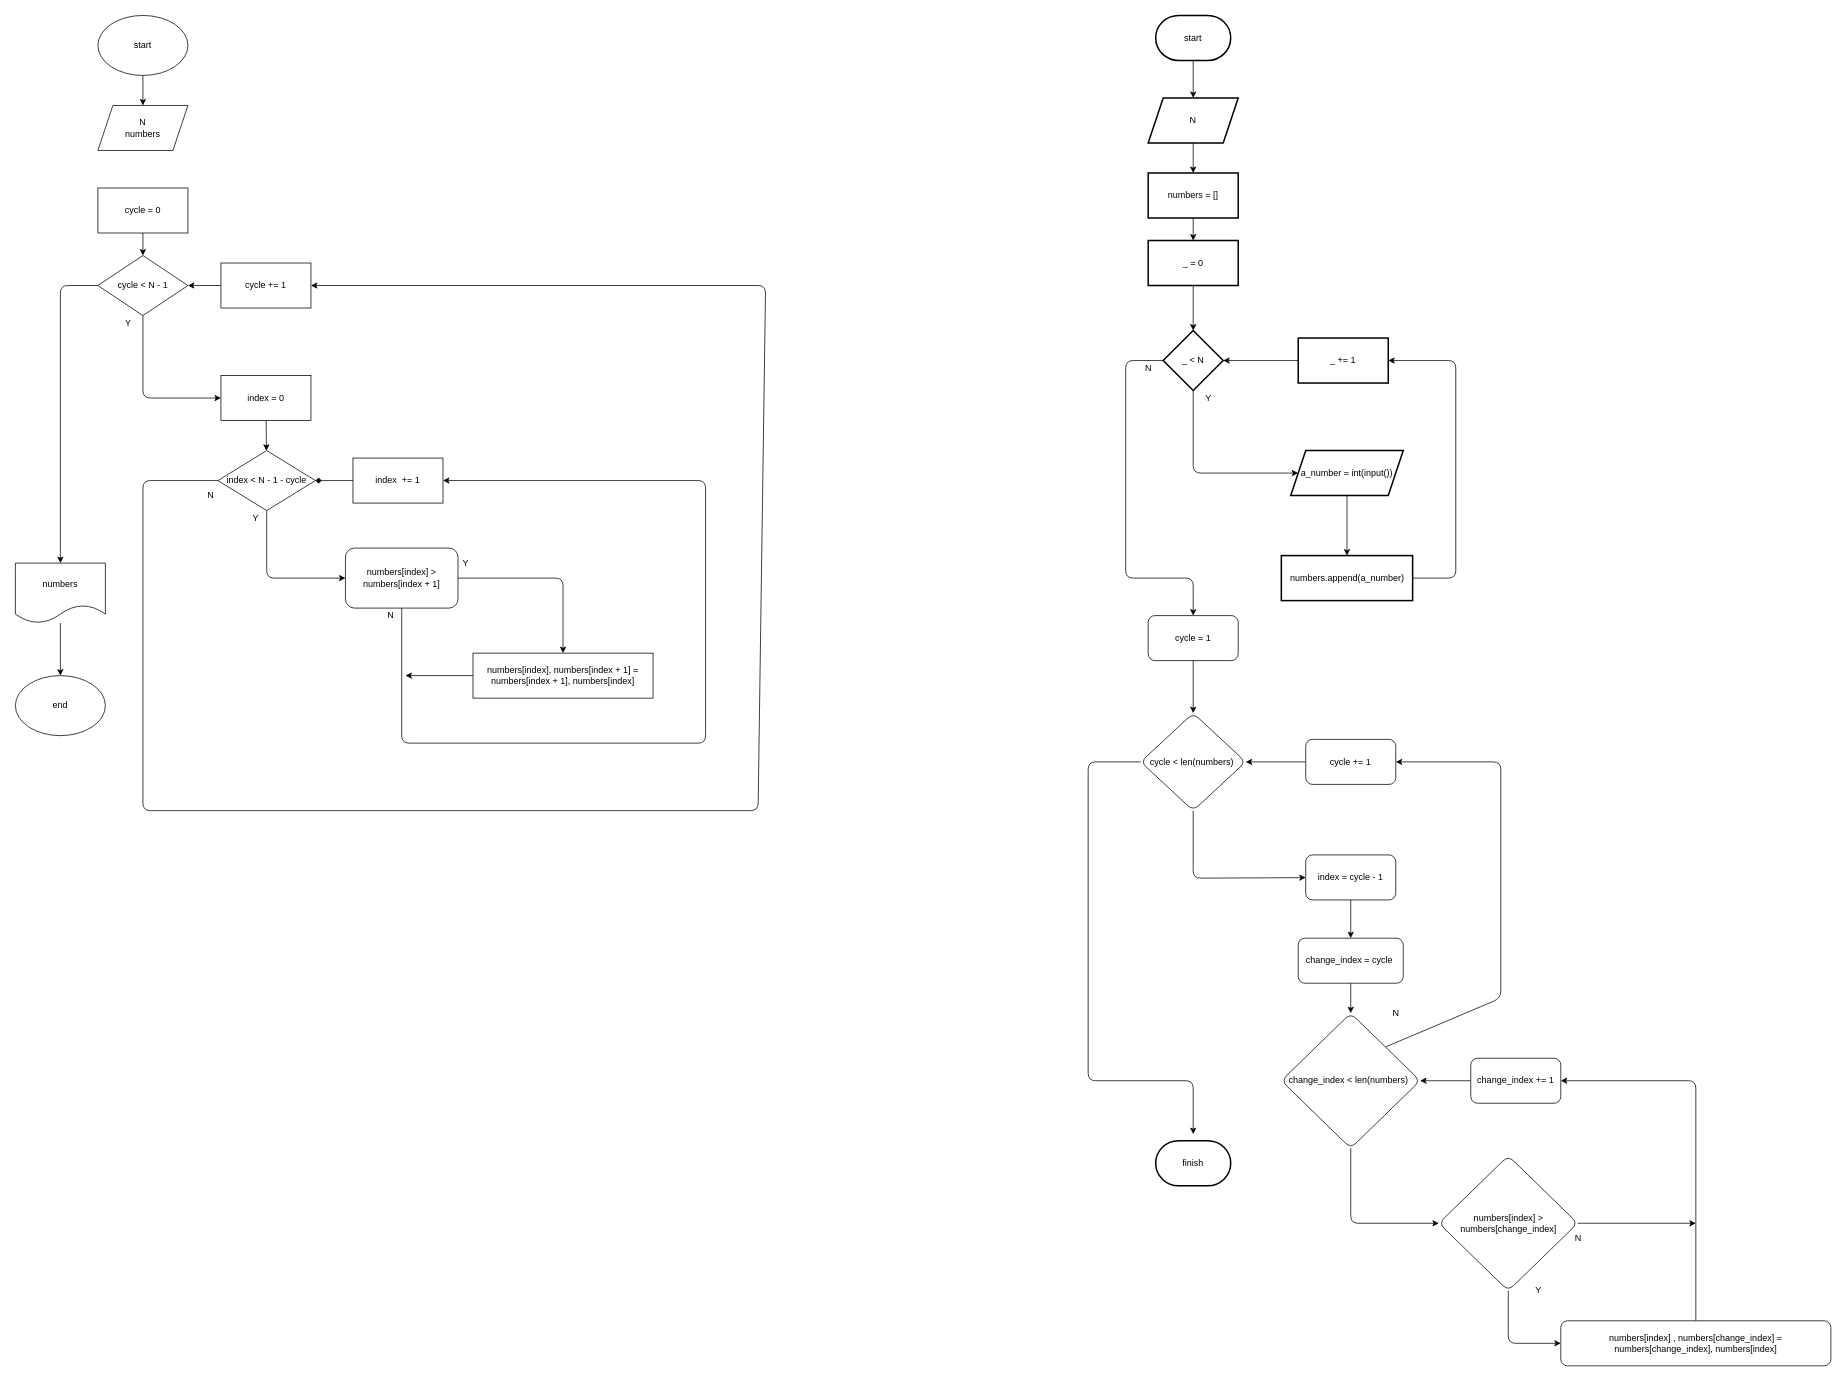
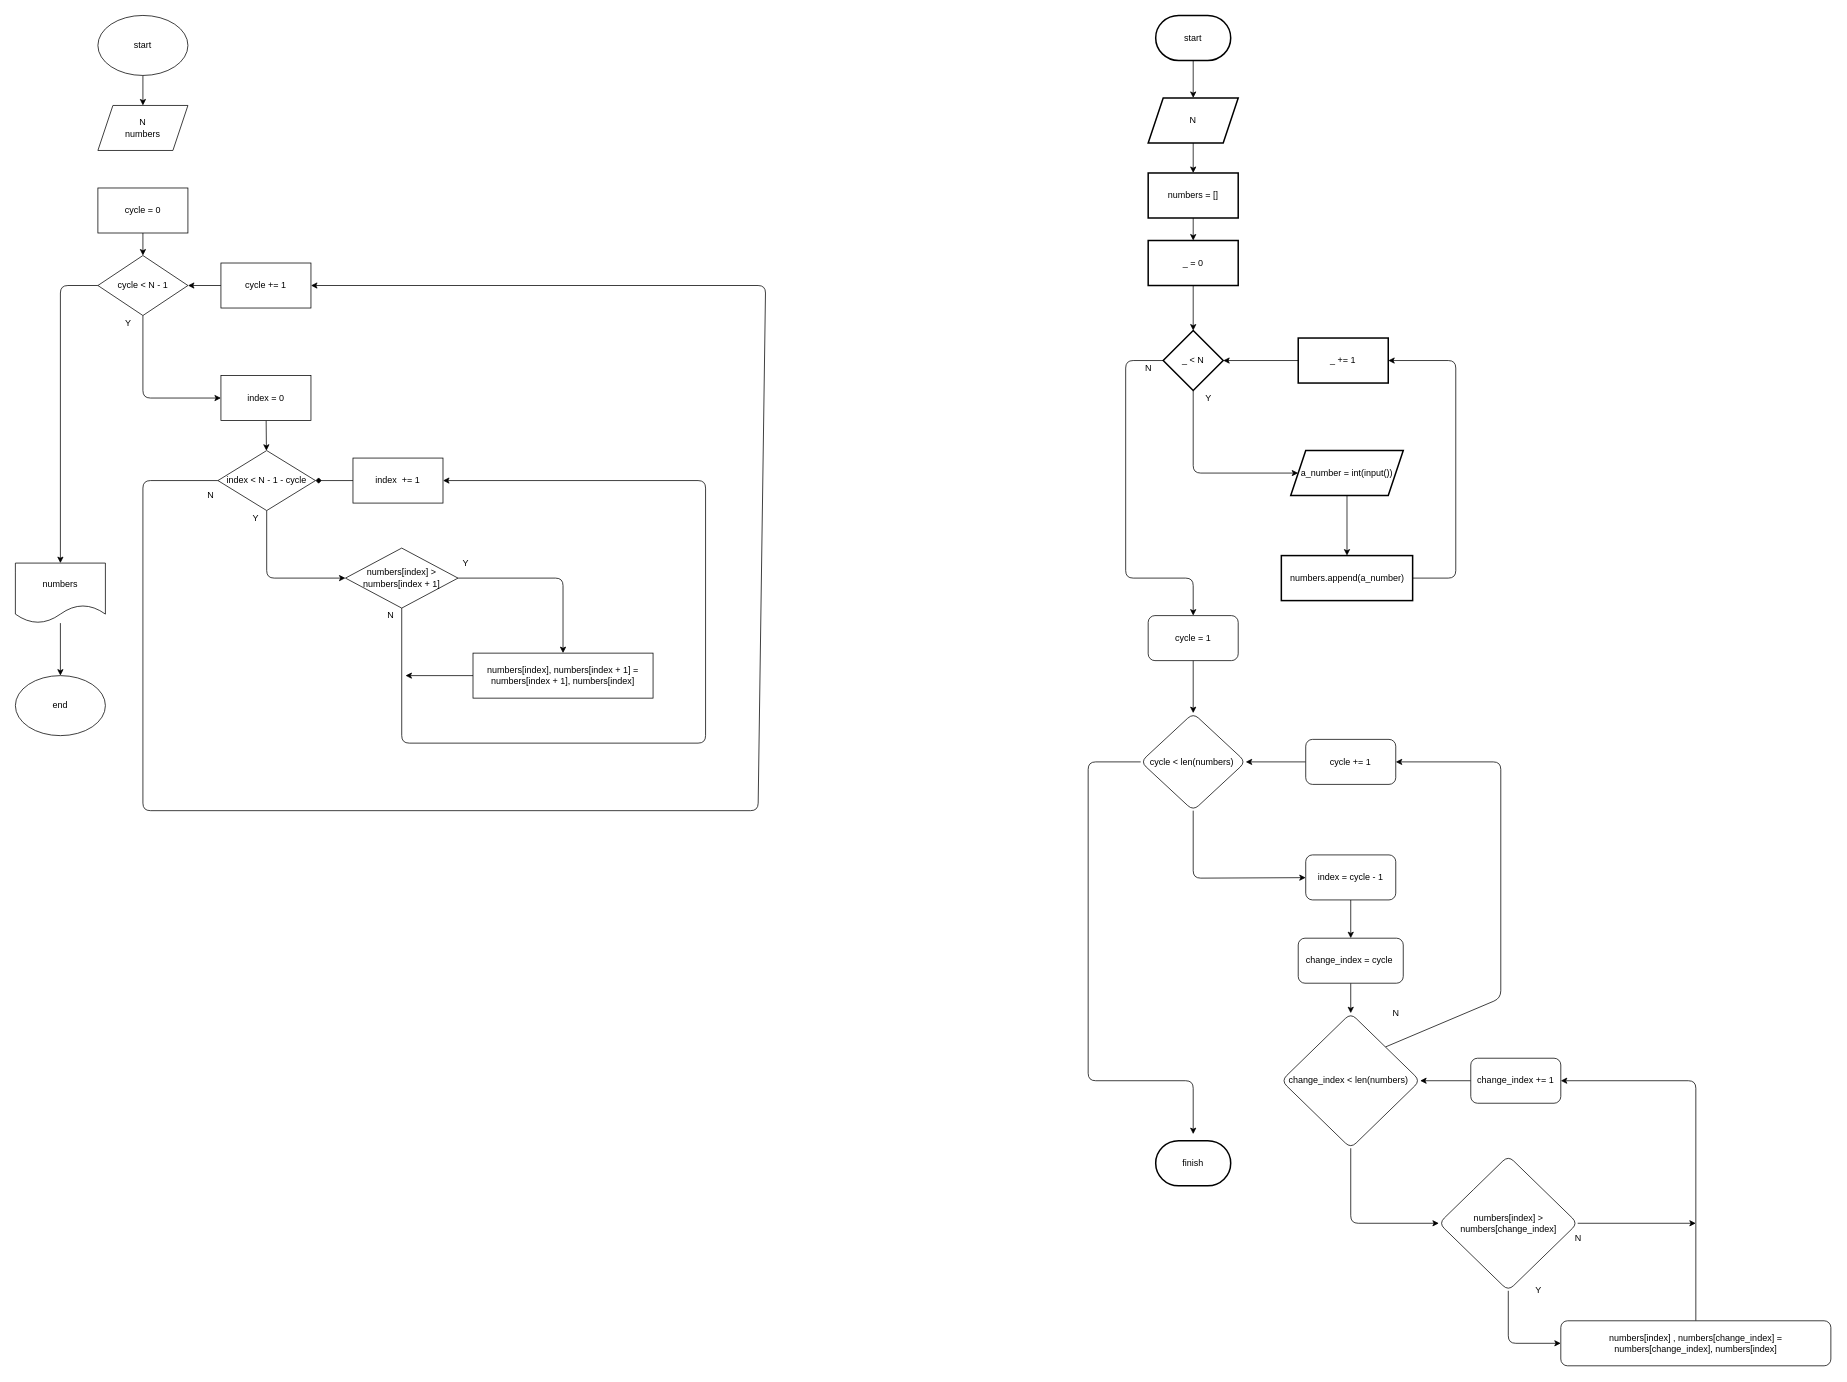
node "numbers[index] > numbers[index + 1]": shape rounded rectangle -> diamond
